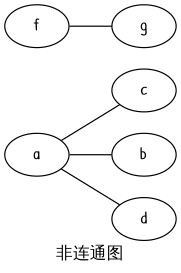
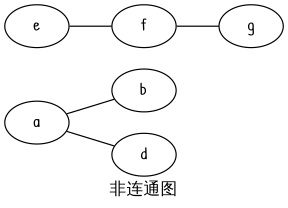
node "e": added
node "c": removed
